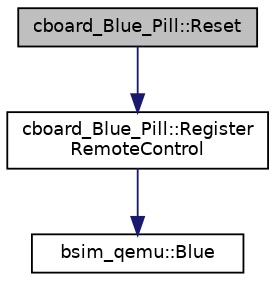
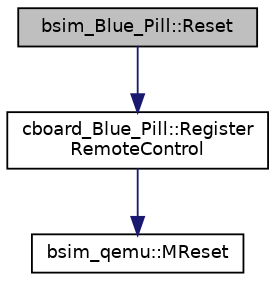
node "cboard_Blue_Pill::Reset": label "cboard_Blue_Pill::Reset" -> "bsim_Blue_Pill::Reset"
node "bsim_qemu::Blue": label "bsim_qemu::Blue" -> "bsim_qemu::MReset"
